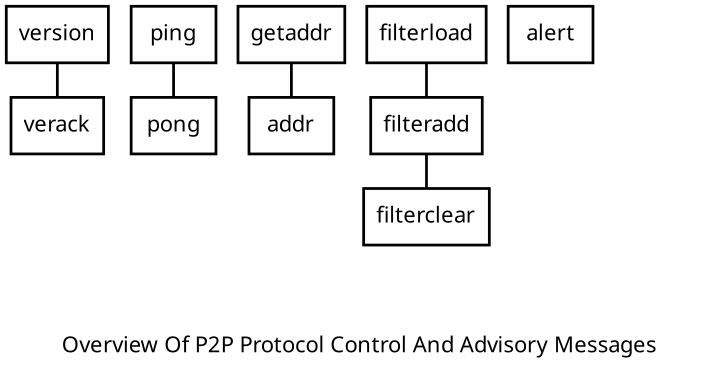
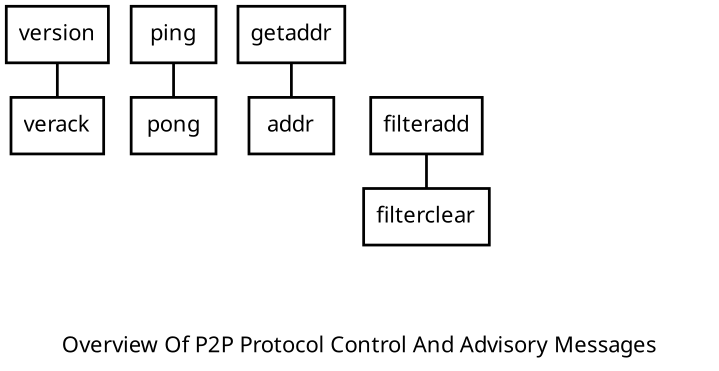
node "filterload": removed
node "alert": removed
